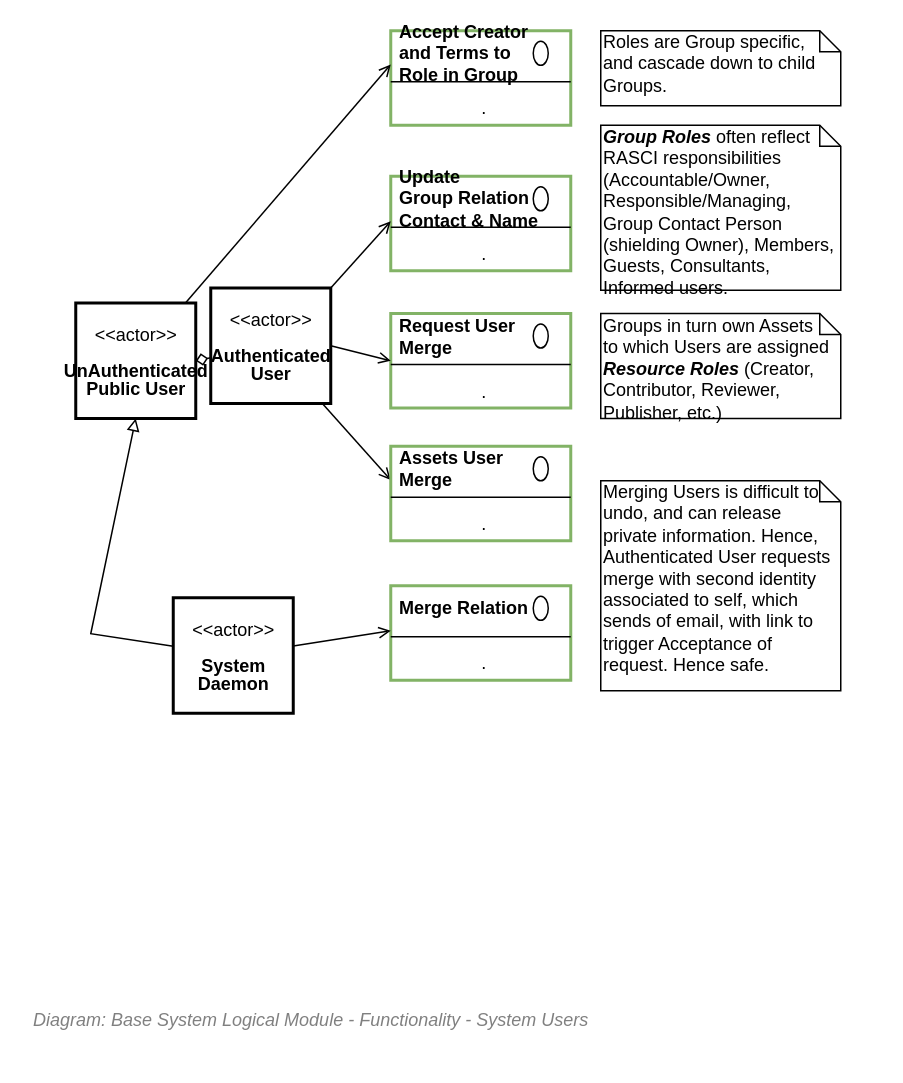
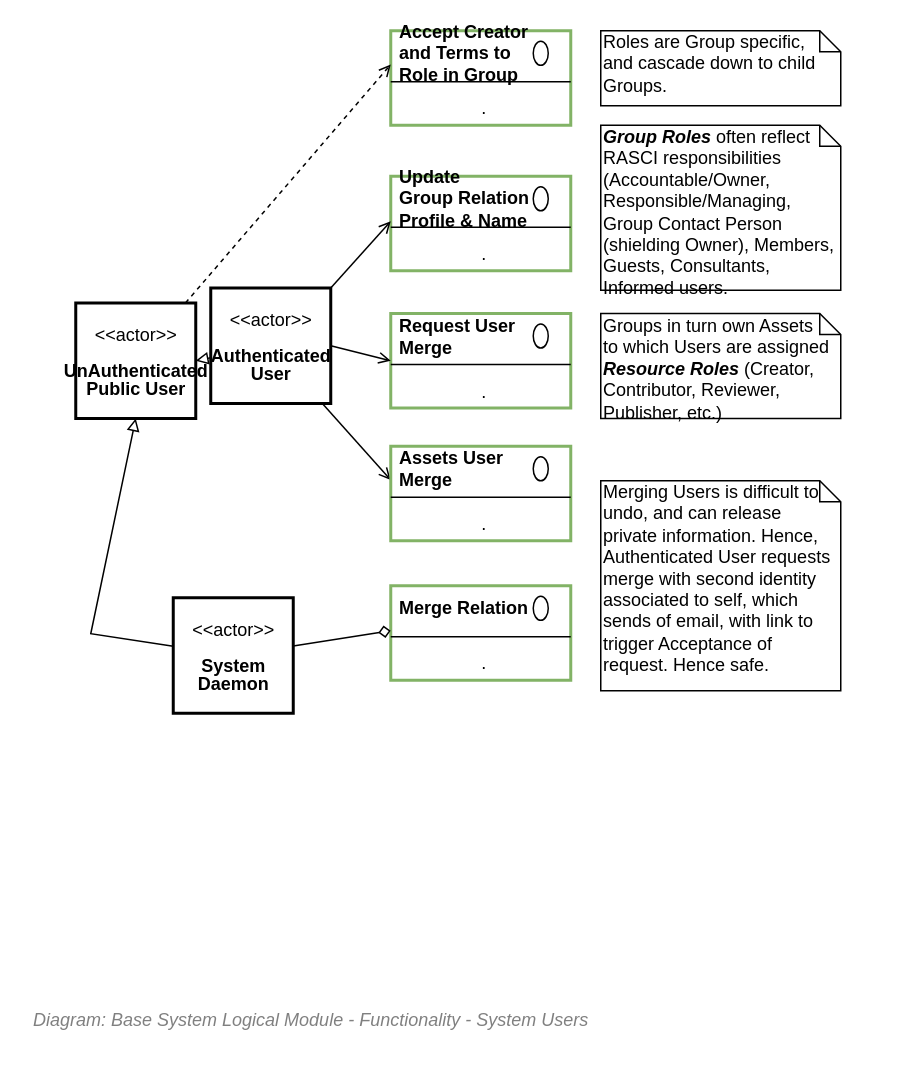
edge "<<actor>> UnAuthenticated Public User" -> "Accept Creator and Terms to Role in Group": style solid -> dashed
node "Update Group Relation Contact & Name": label "Update Group Relation Contact & Name" -> "Update Group Relation Profile & Name"
edge "<<actor>> Authenticated User" -> "<<actor>> UnAuthenticated Public User": arrowhead diamond -> block
edge "<<actor>> System Daemon" -> "Merge Relation": arrowhead open -> diamond
